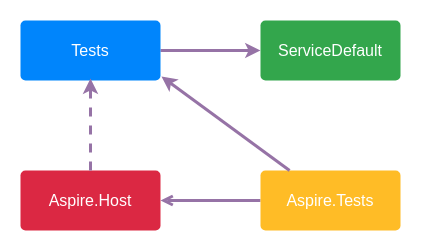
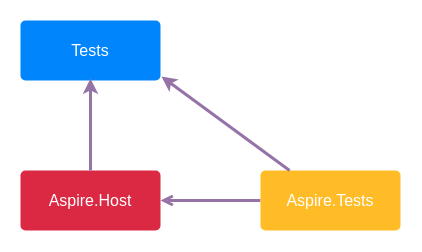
edge "Tests" -> "ServiceDefault": removed
node "ServiceDefault": removed
edge "Aspire.Host" -> "Tests": style dashed -> solid
